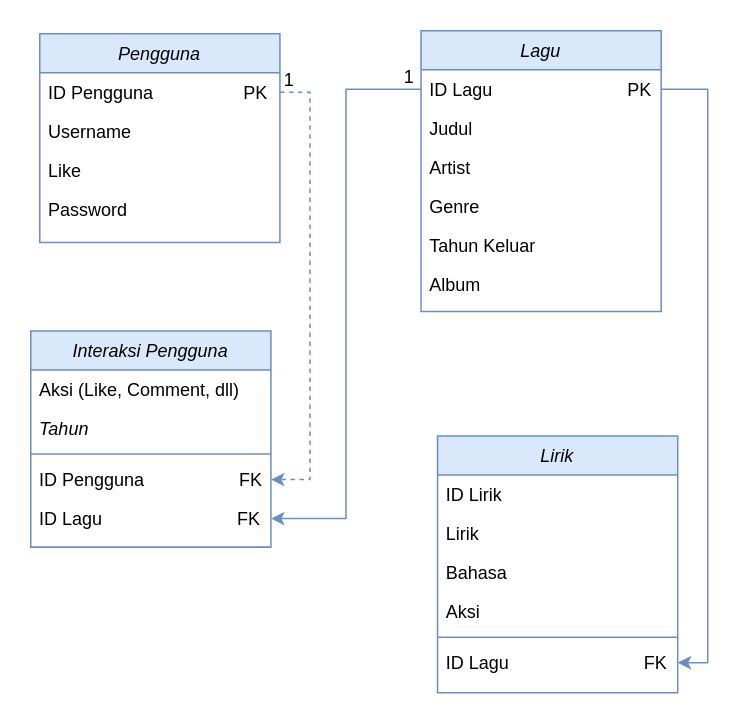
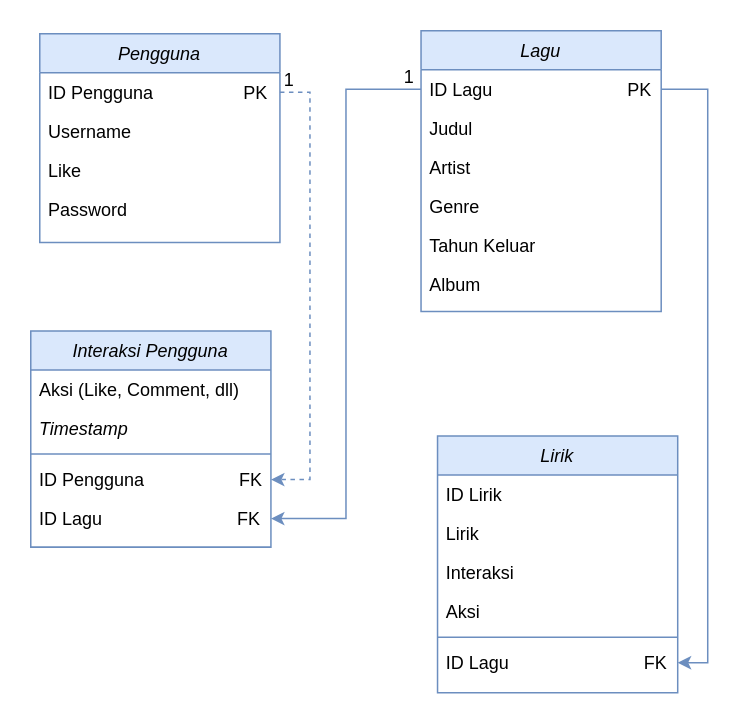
node "Tahun": label "Tahun" -> "Timestamp"
node "Bahasa": label "Bahasa" -> "Interaksi"
